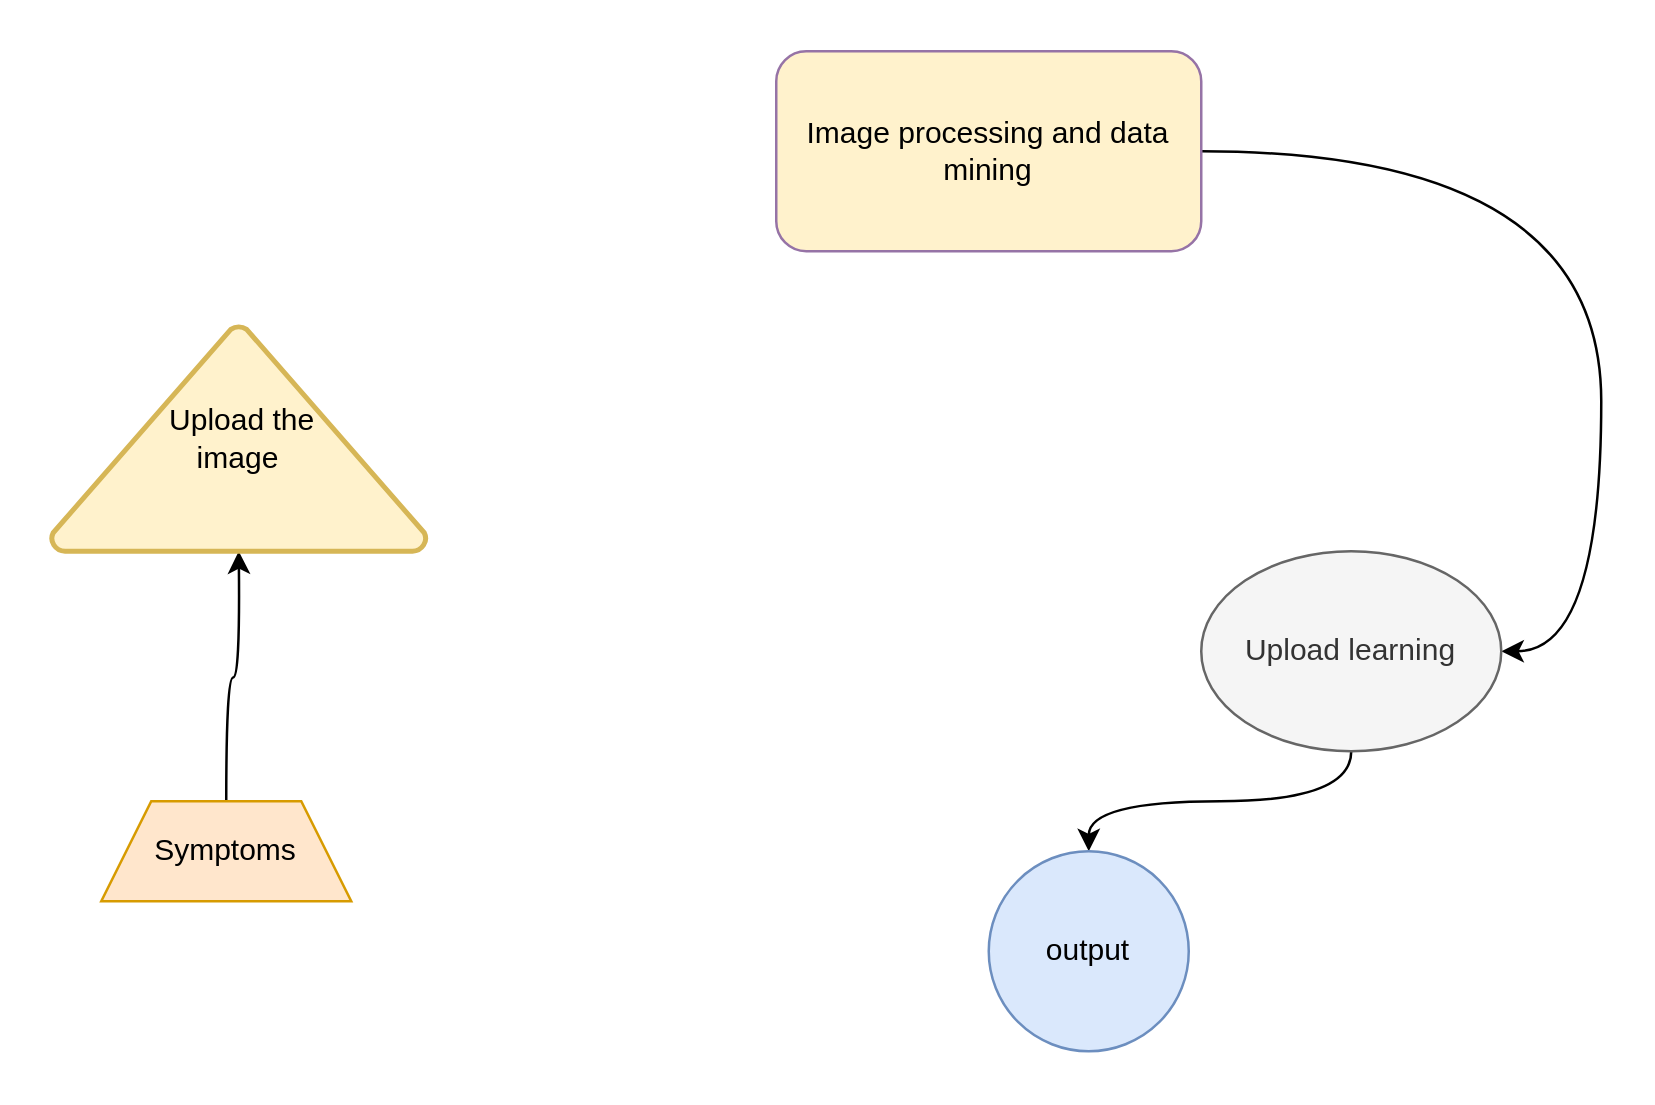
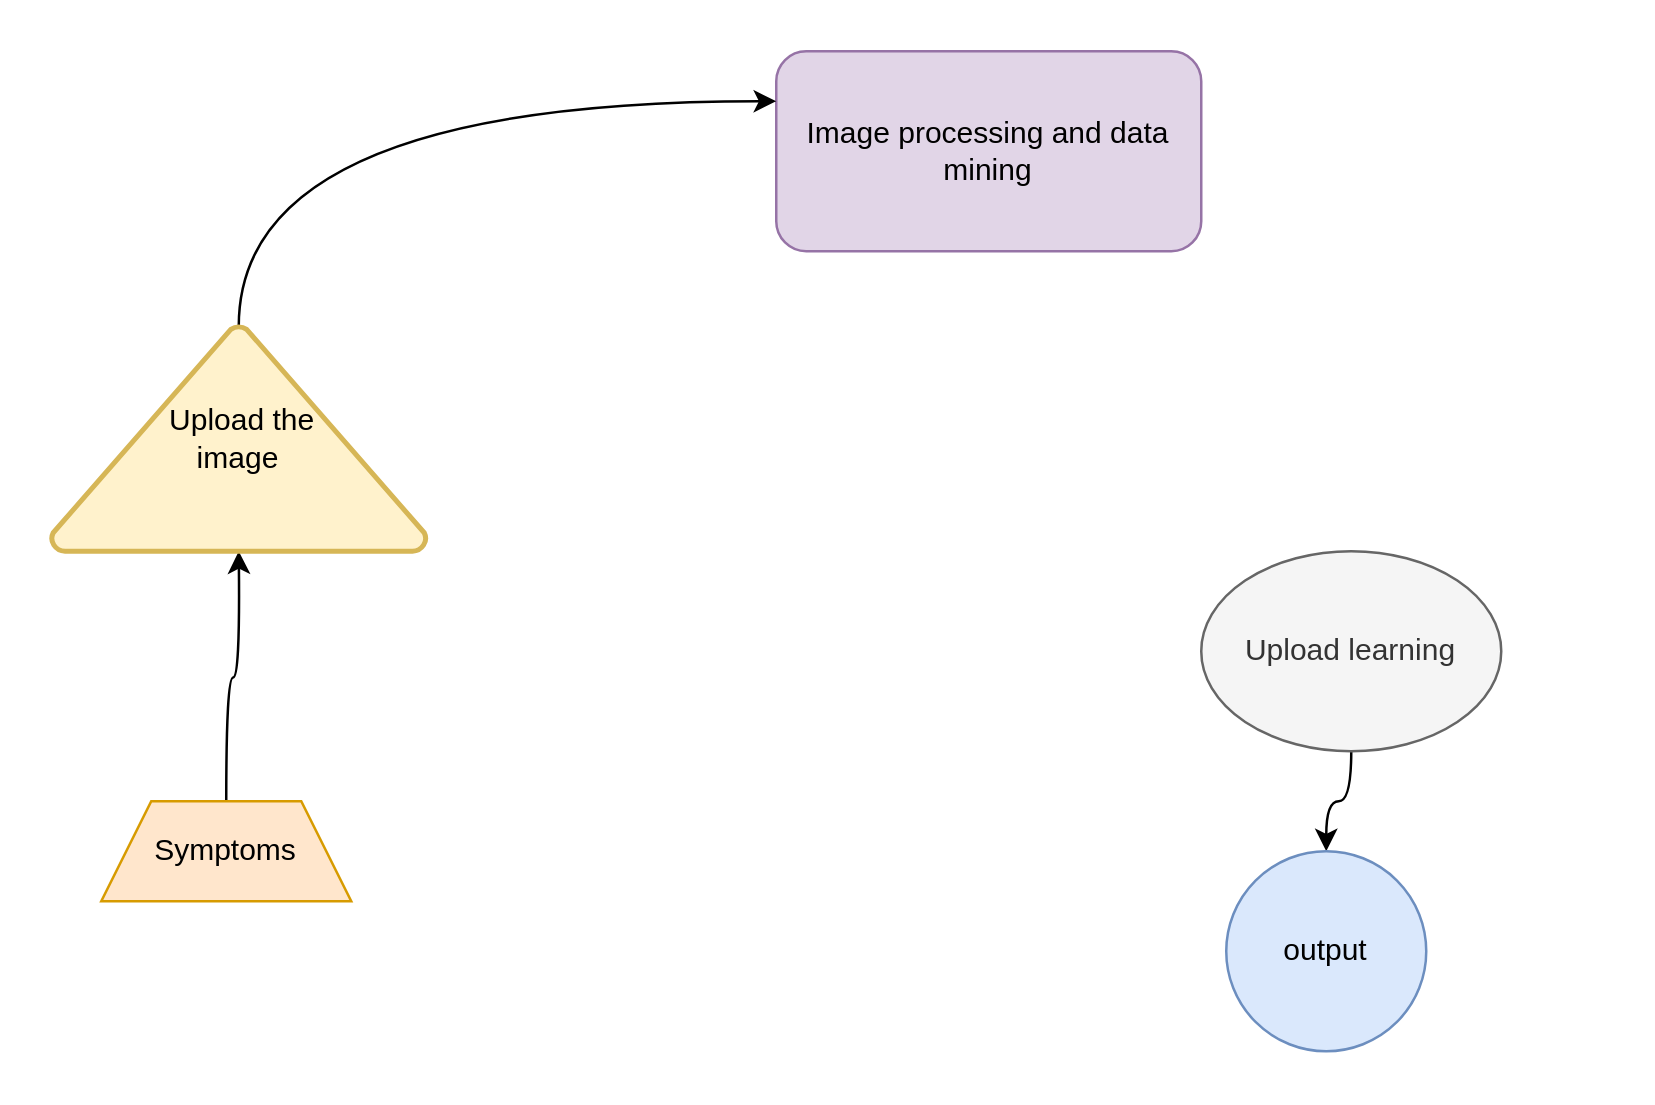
edge "Upload the image" -> "Image processing and data mining": added
node "Image processing and data mining": fillcolor #fff2cc -> #e1d5e7
edge "Image processing and data mining" -> "Upload learning": removed
node "output": moved (1089, 951) -> (1326, 951)
